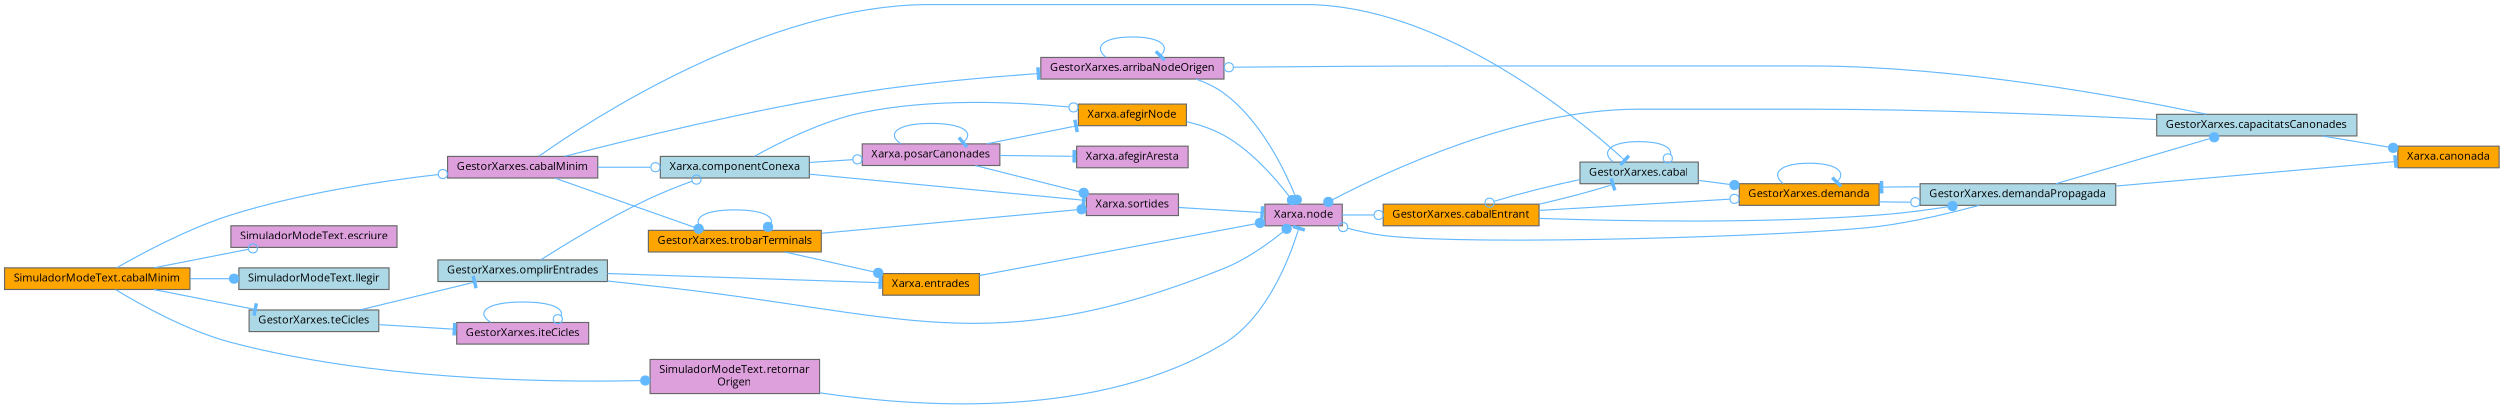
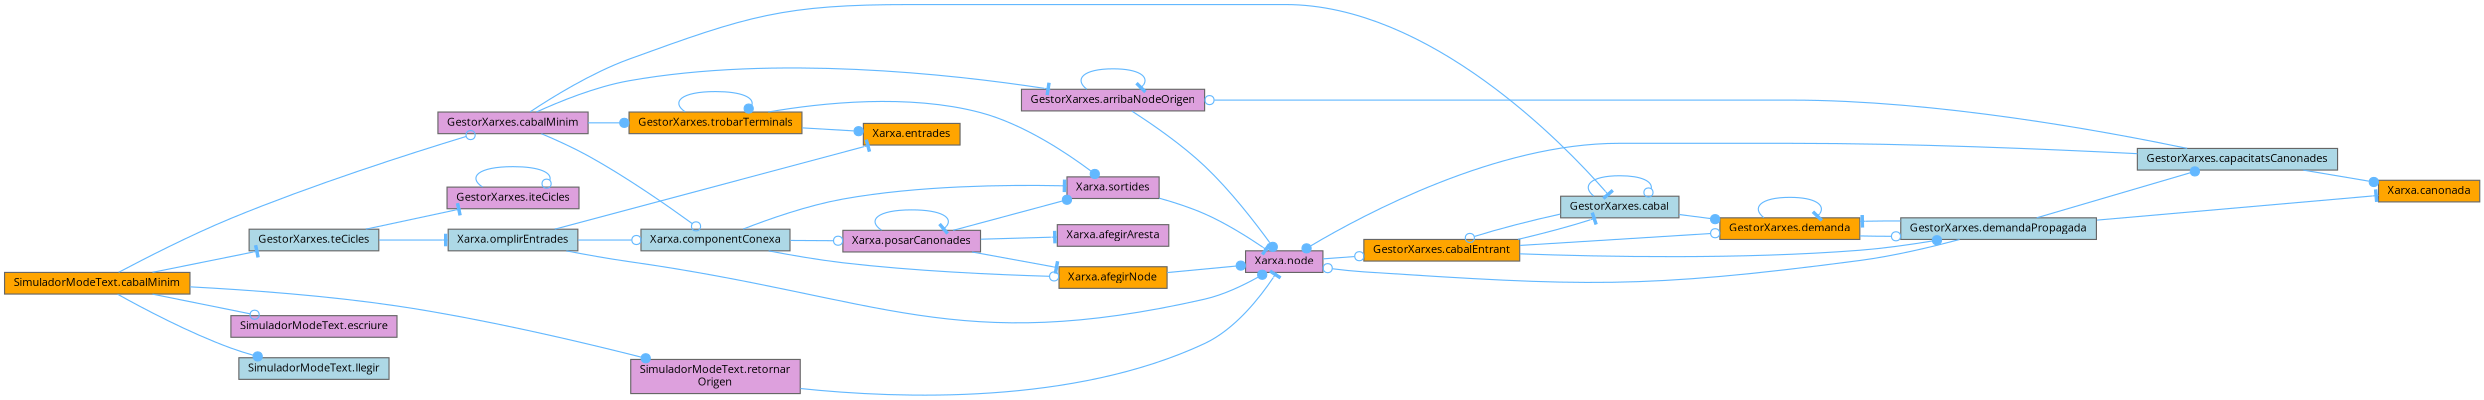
edge "Xarxa.entrades" -> "Xarxa.node": removed
node "GestorXarxes.omplirEntrades": label "GestorXarxes.omplirEntrades" -> "Xarxa.omplirEntrades"
